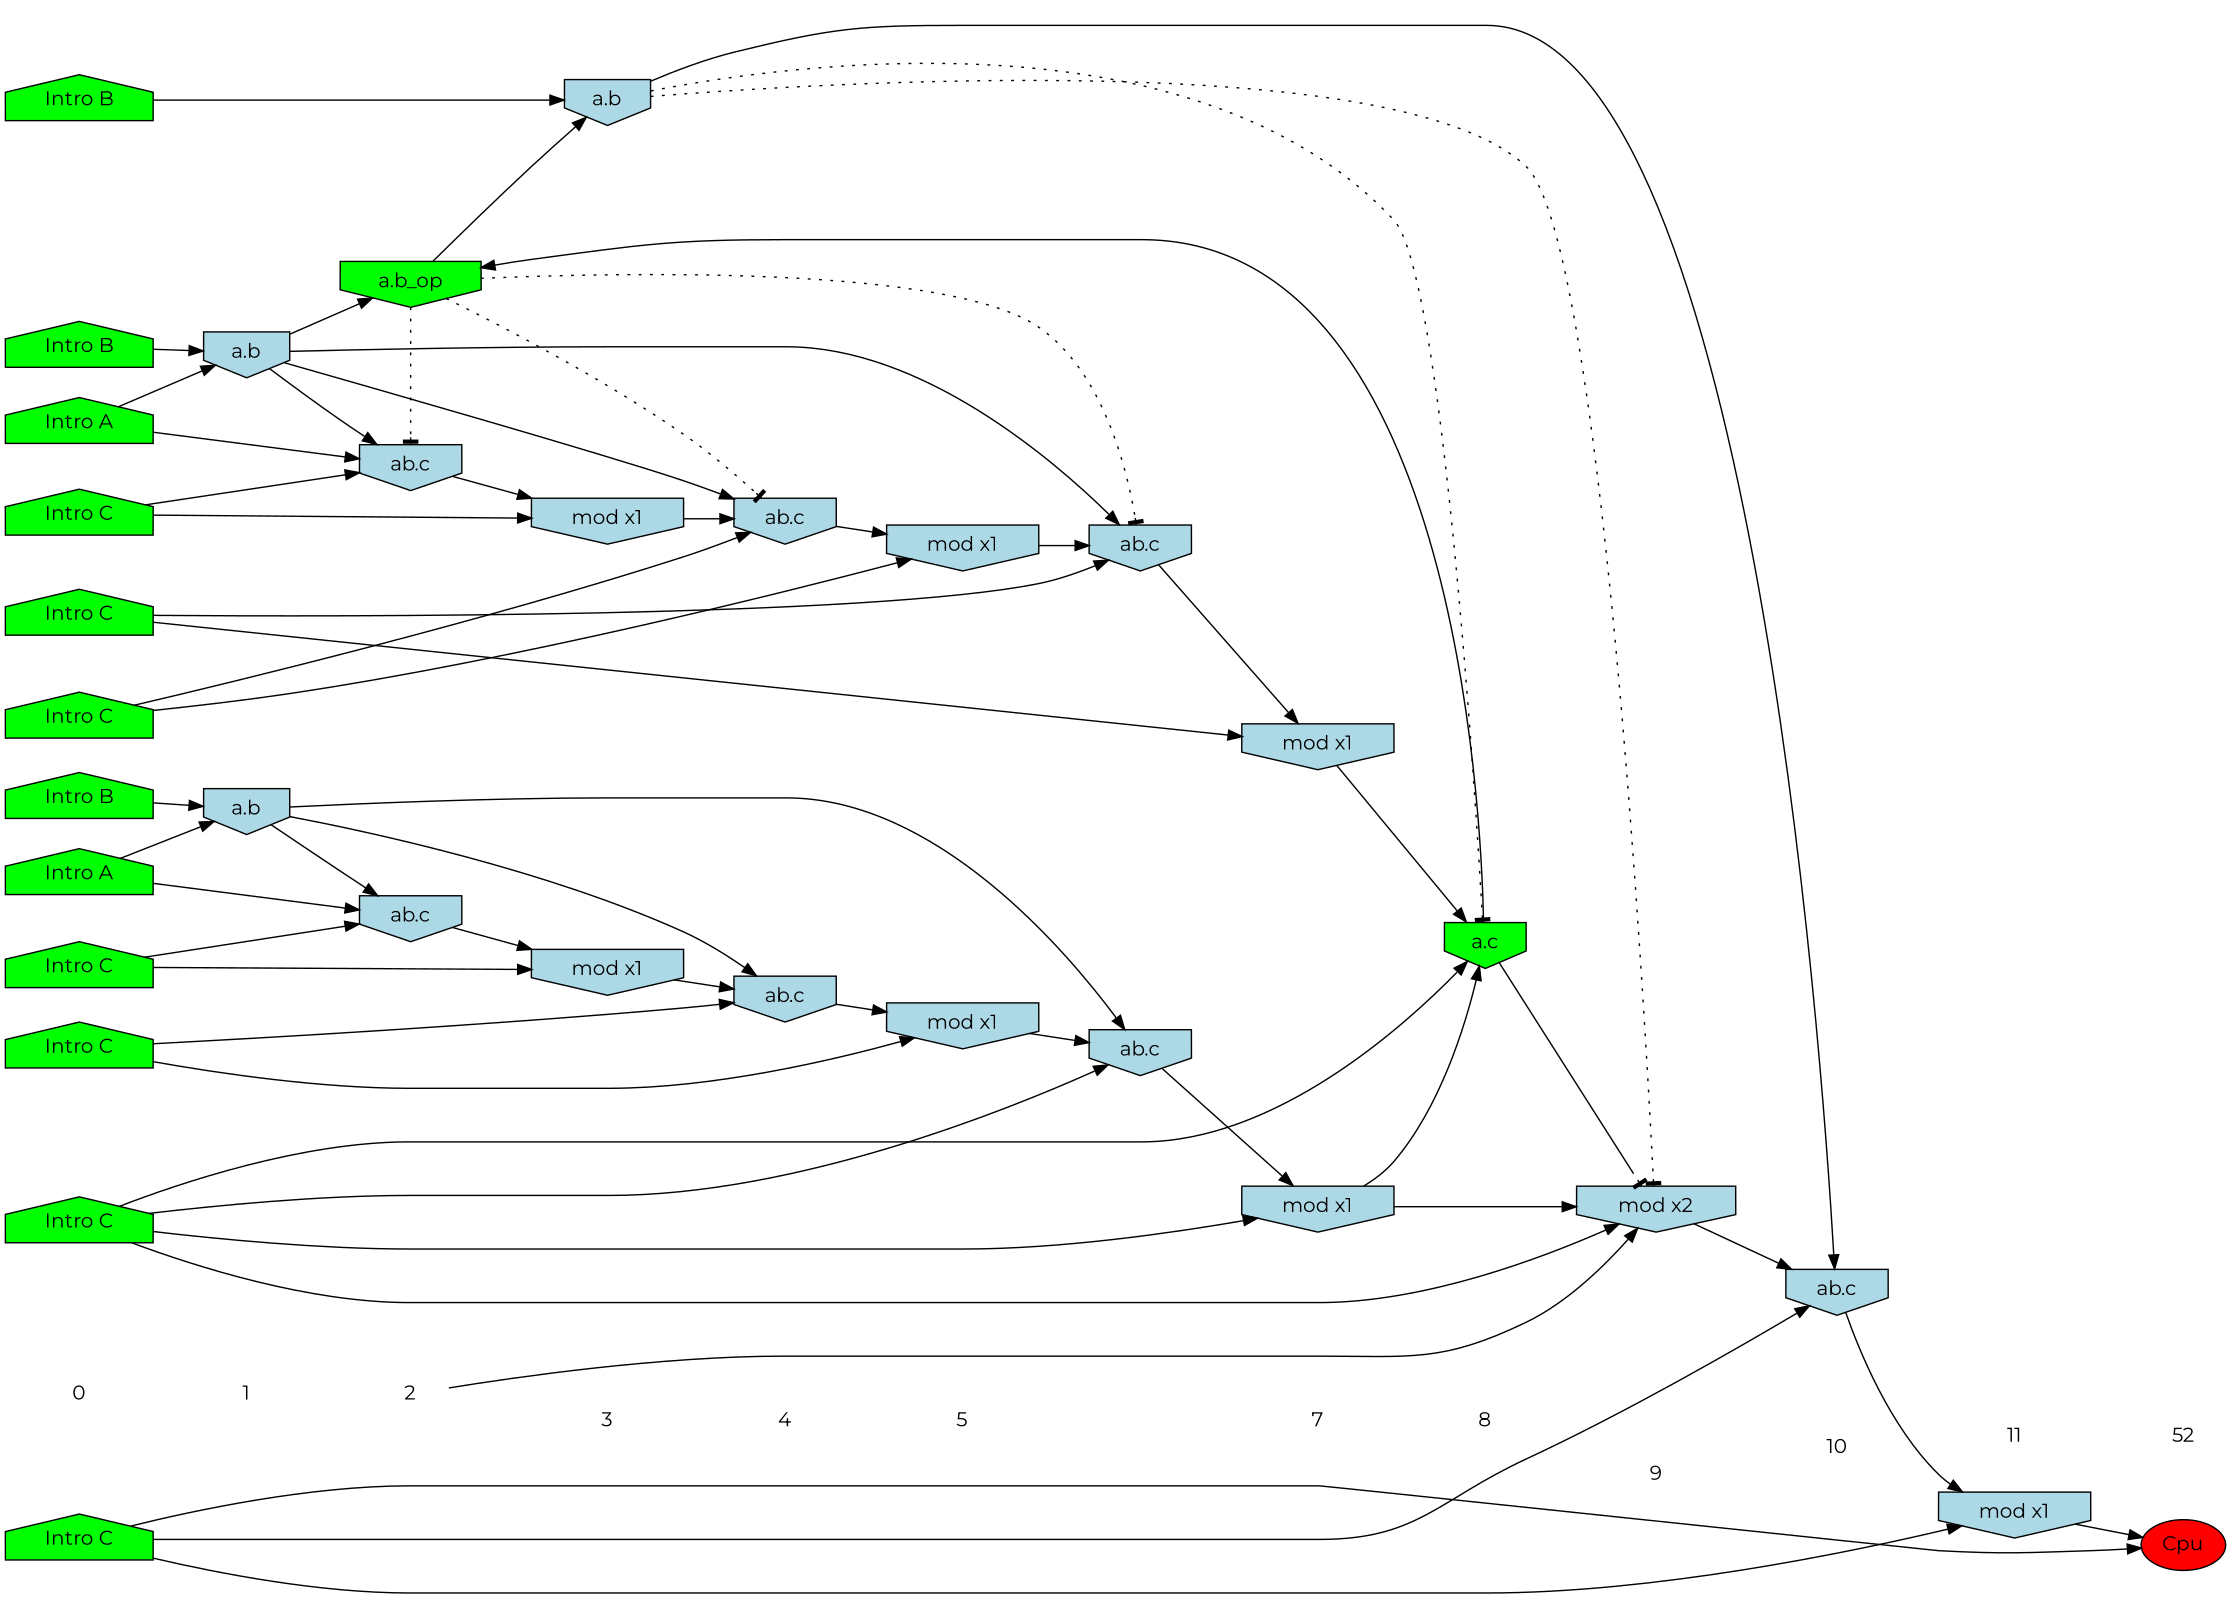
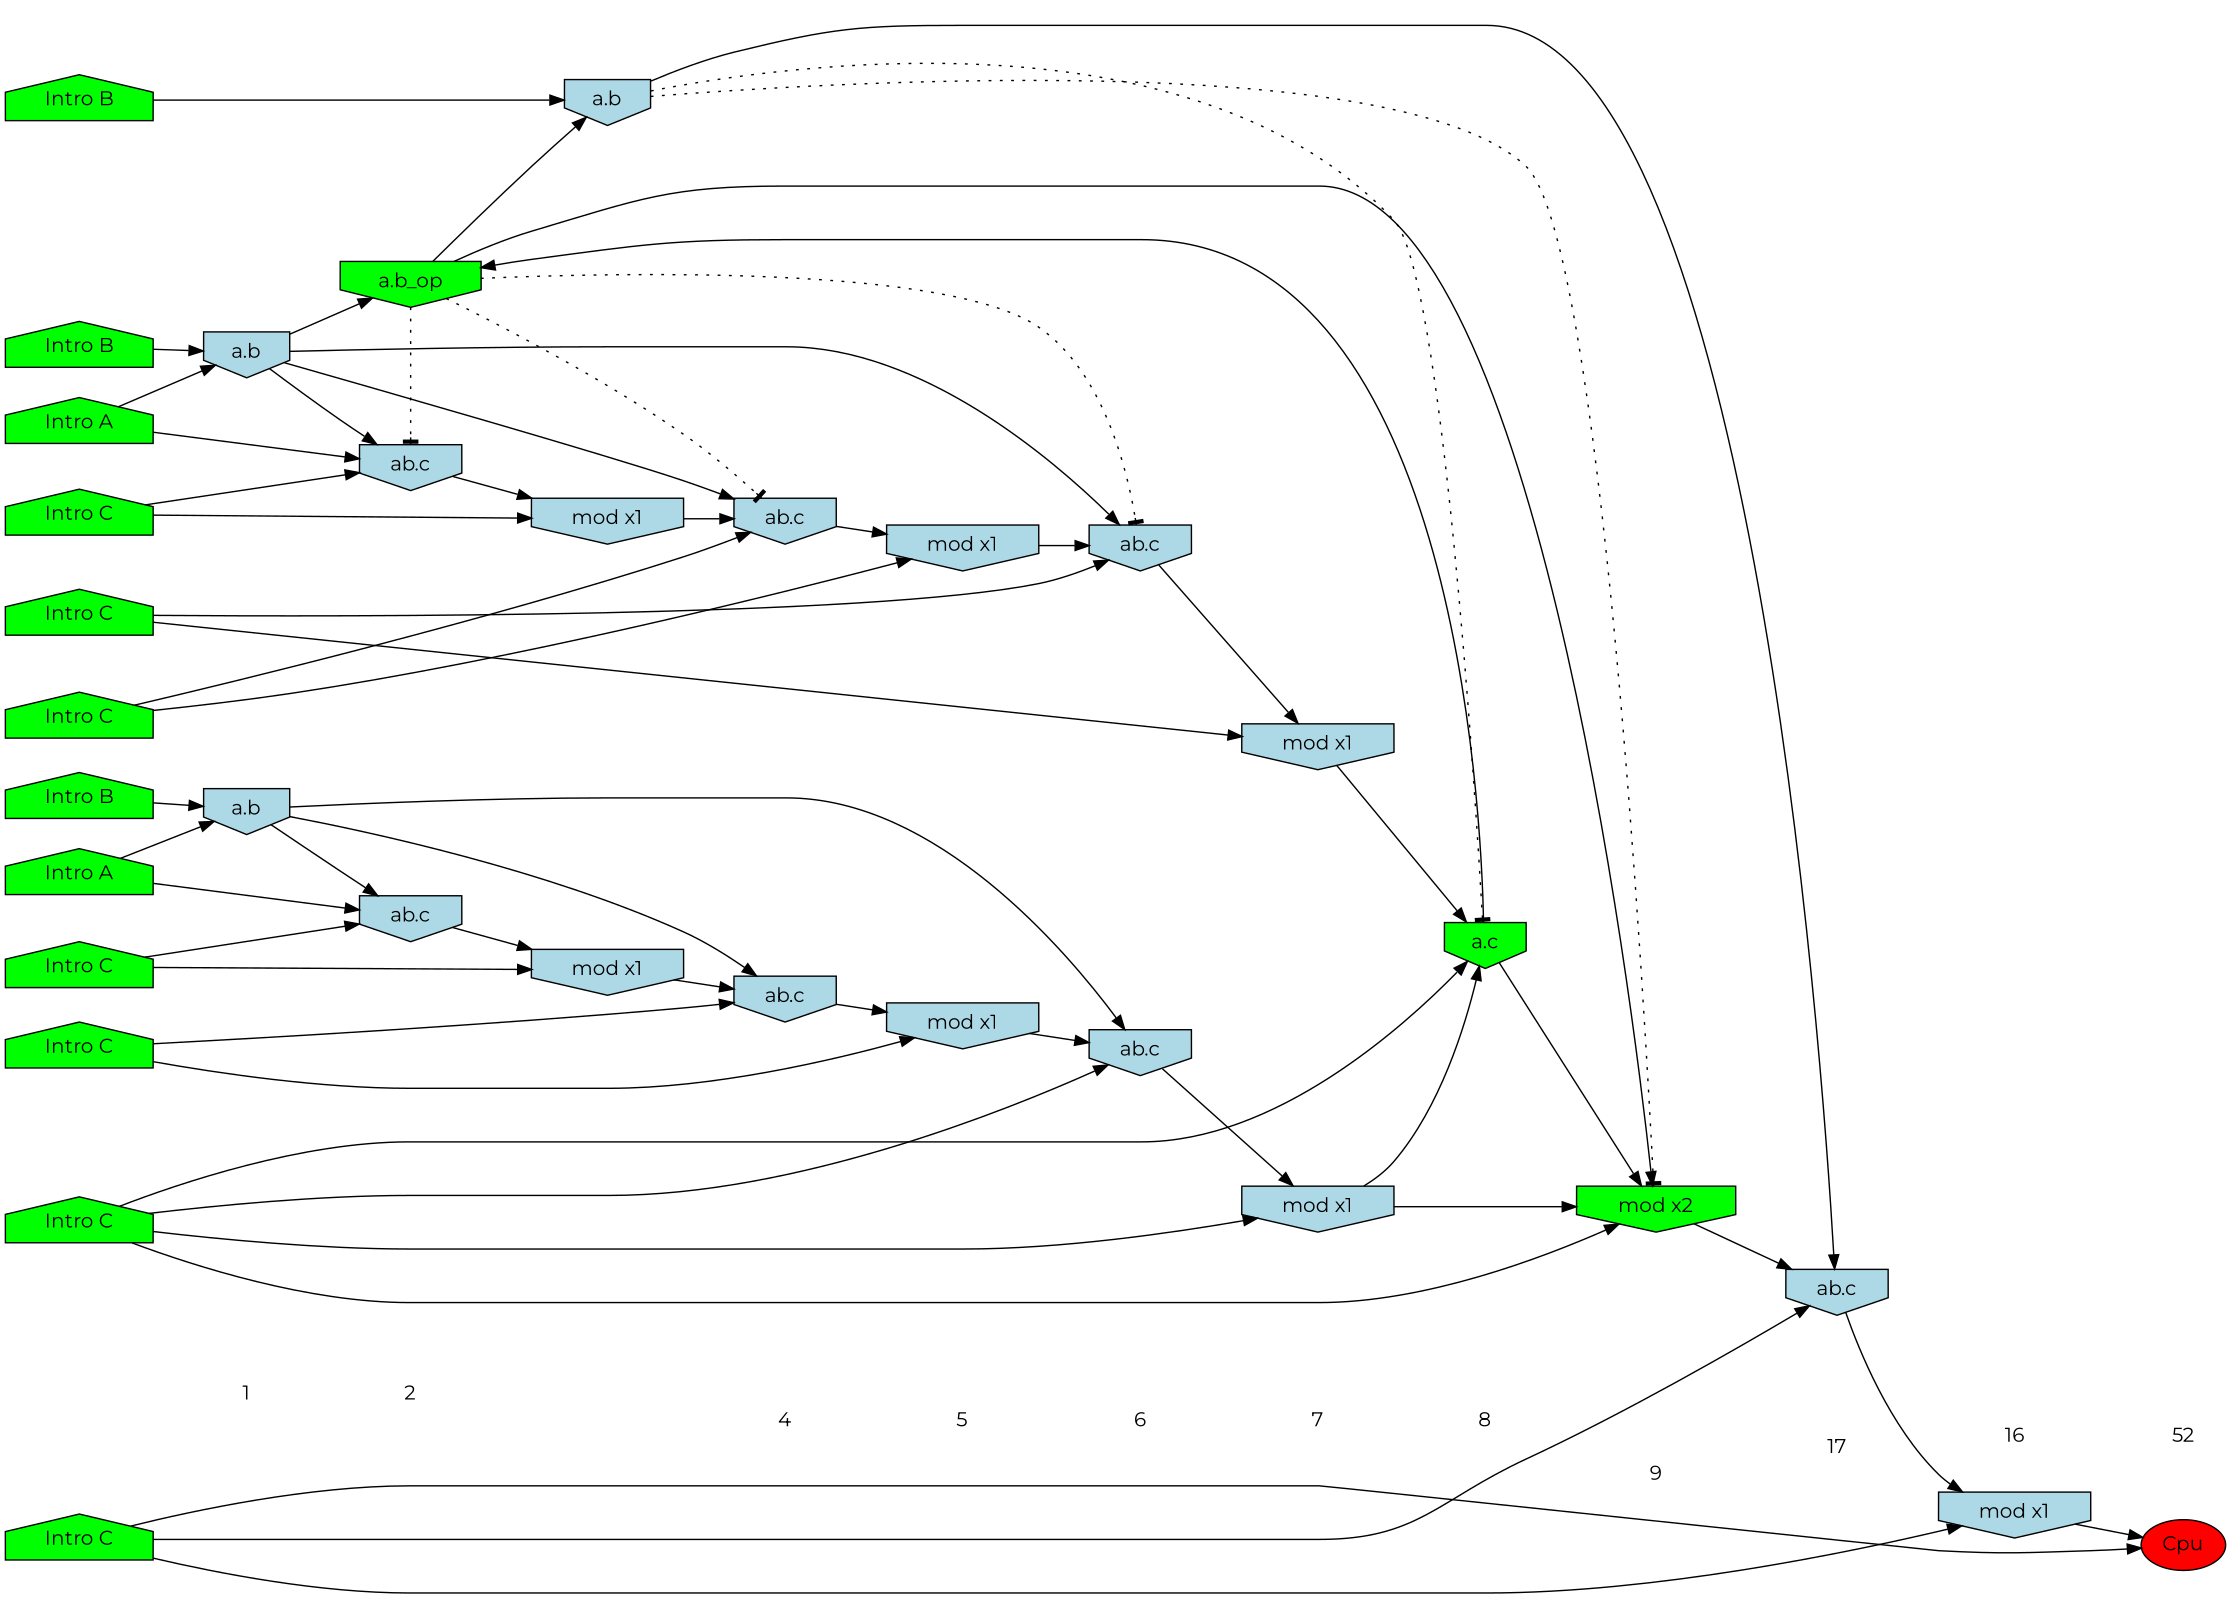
edge "a.c" -> "mod x2": arrowhead tee -> normal
node "mod x2": fillcolor lightblue -> green
edge "2" -> "mod x2": now "a.b_op" -> "mod x2"
node "0": removed
node "3": removed
node "6": added
node "11": label "11" -> "16"
node "10": label "10" -> "17"
